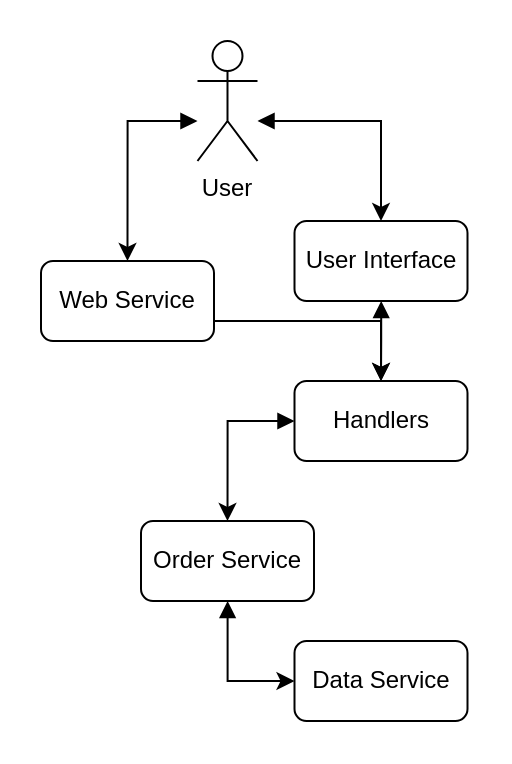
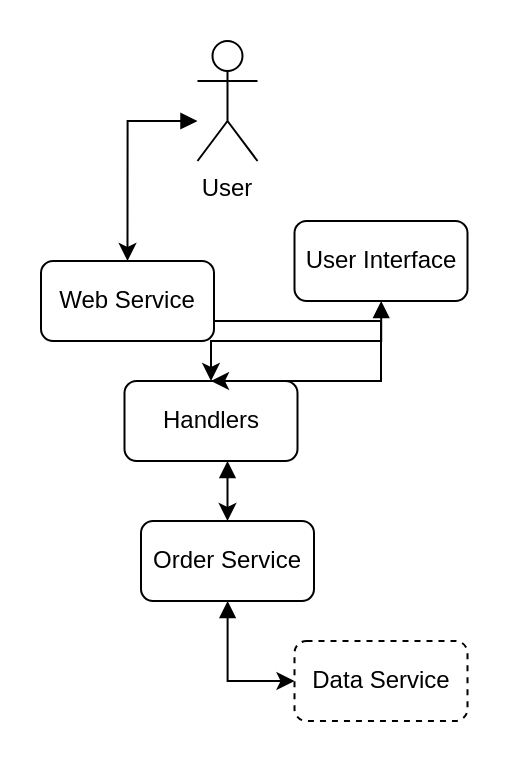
edge "User" -- "User Interface": removed
node "Handlers": moved (381, 421) -> (211, 421)
node "Data Service": style solid -> dashed
